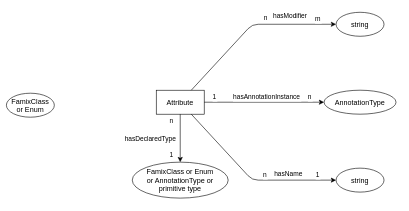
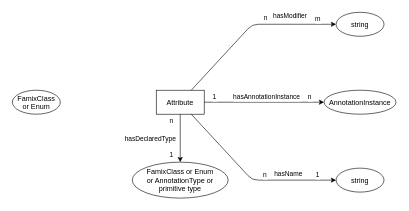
node "AnnotationType": label "AnnotationType" -> "AnnotationInstance"
node "FamixClass or Enum": moved (30, 105) -> (36, 102)
